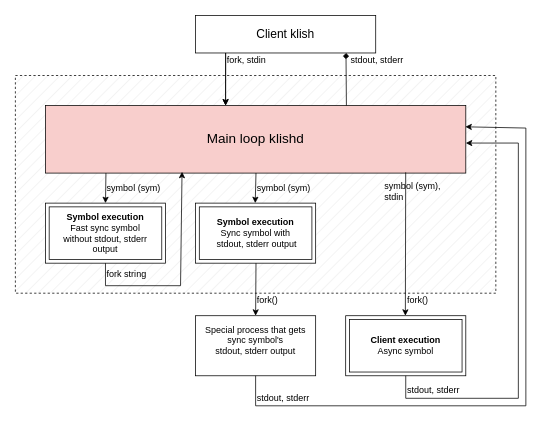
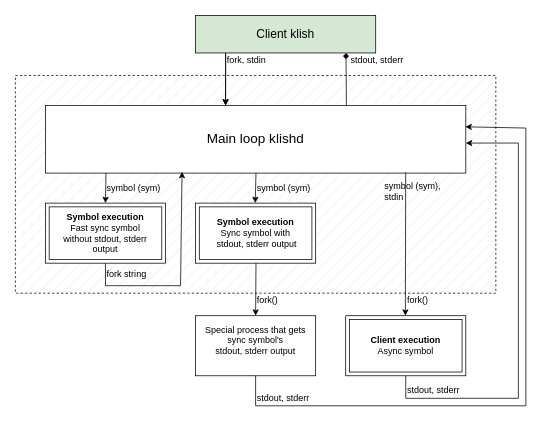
node "Client klish": fillcolor #ffffff -> #d5e8d4
node "Main loop klishd": fillcolor #f8cecc -> #ffffff
